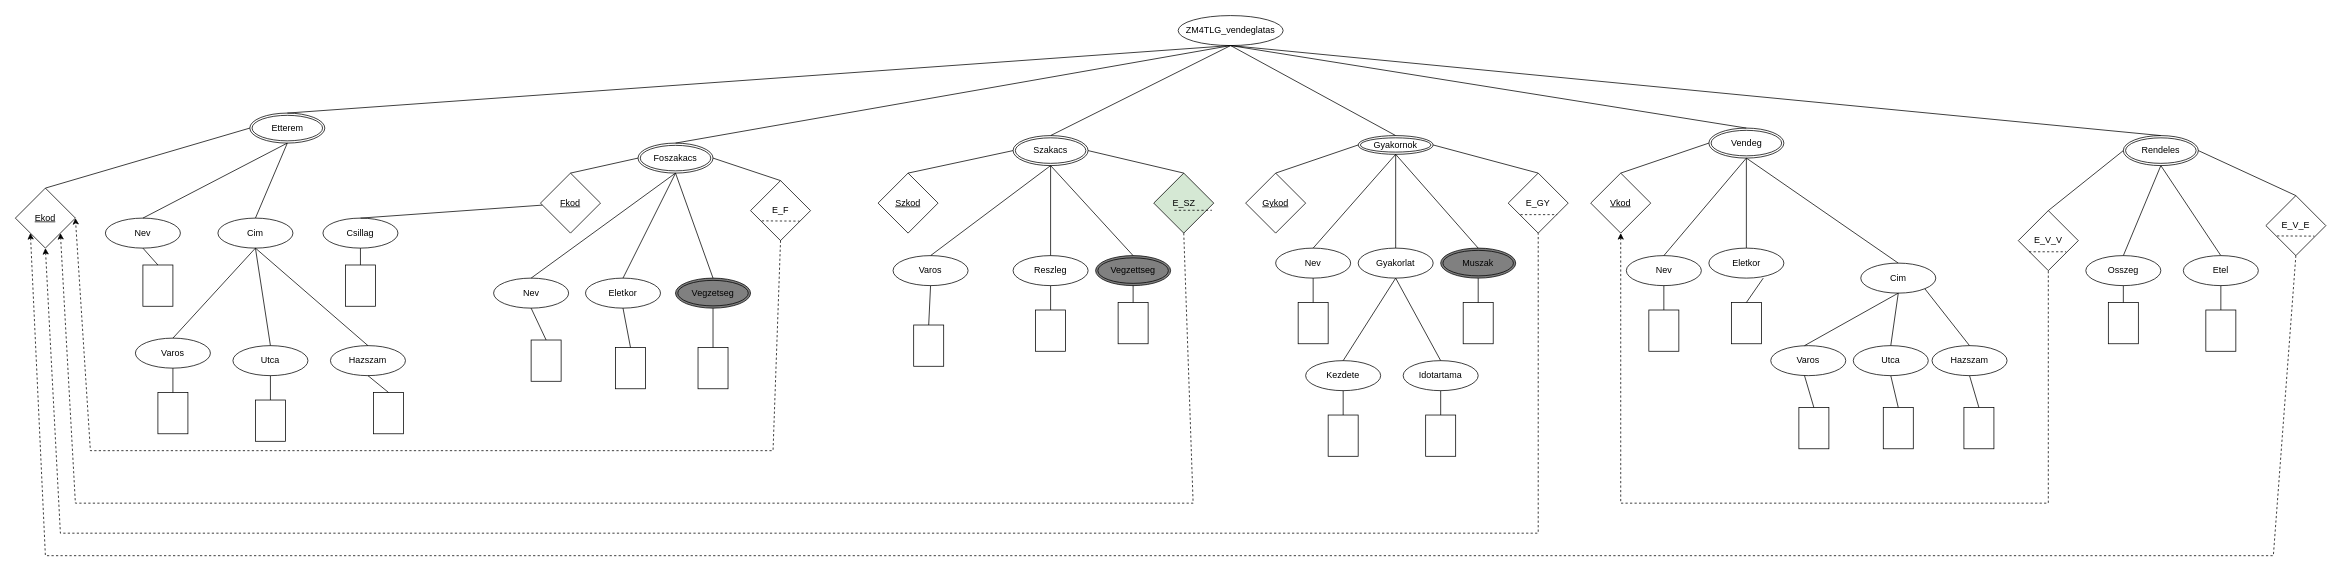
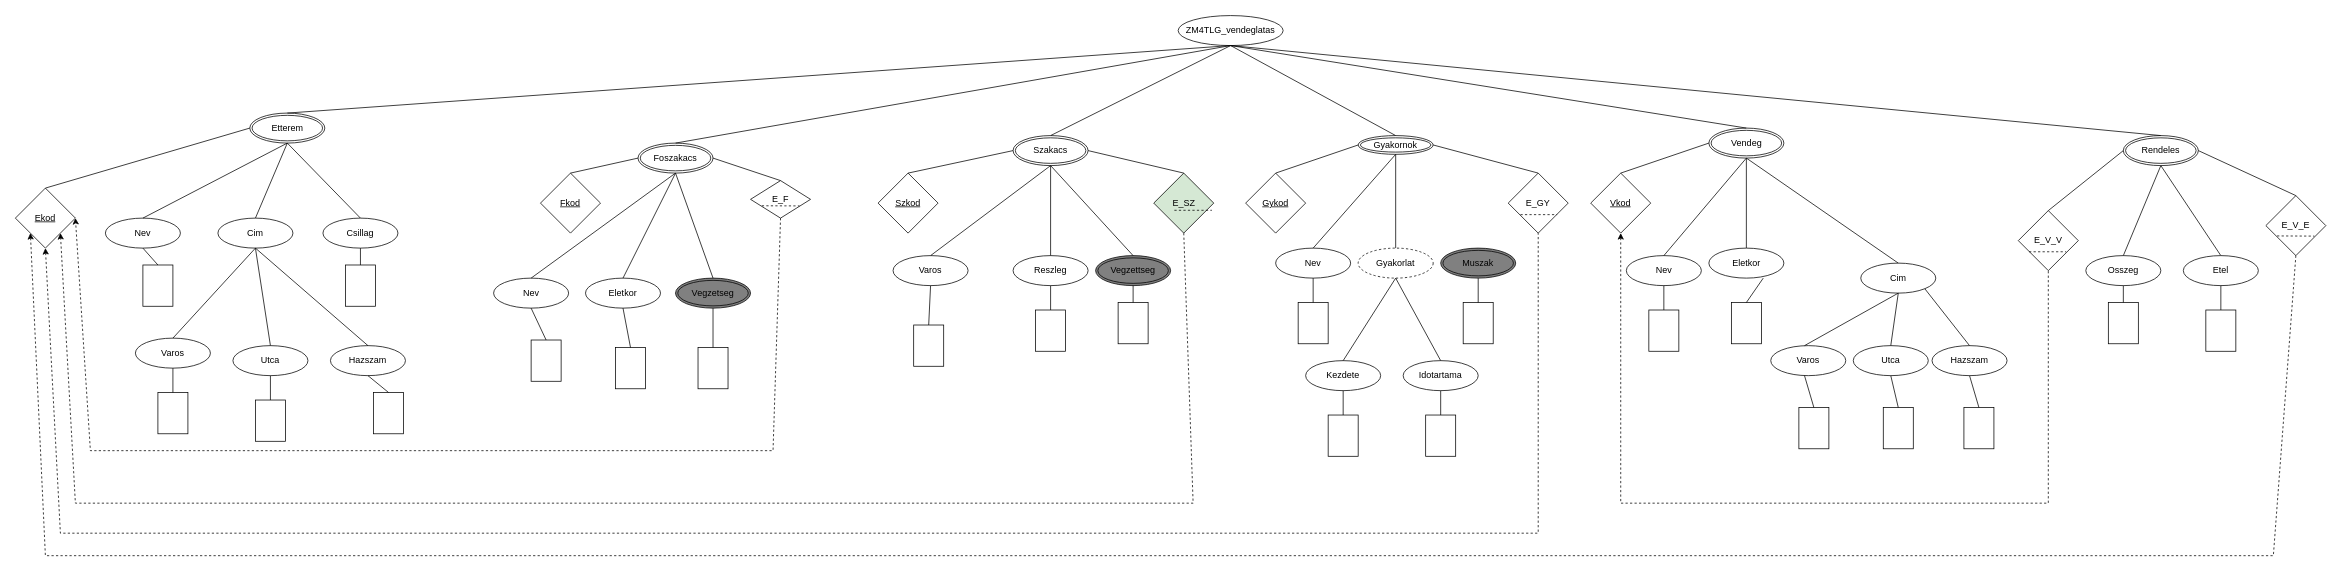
edge "Gyakornok" -- "Muszak": removed
node "E_F": size 60x60 -> 60x38
edge "Fkod" -- "Csillag": now "Etterem" -- "Csillag"
node "Gyakorlat": style solid -> dashed
